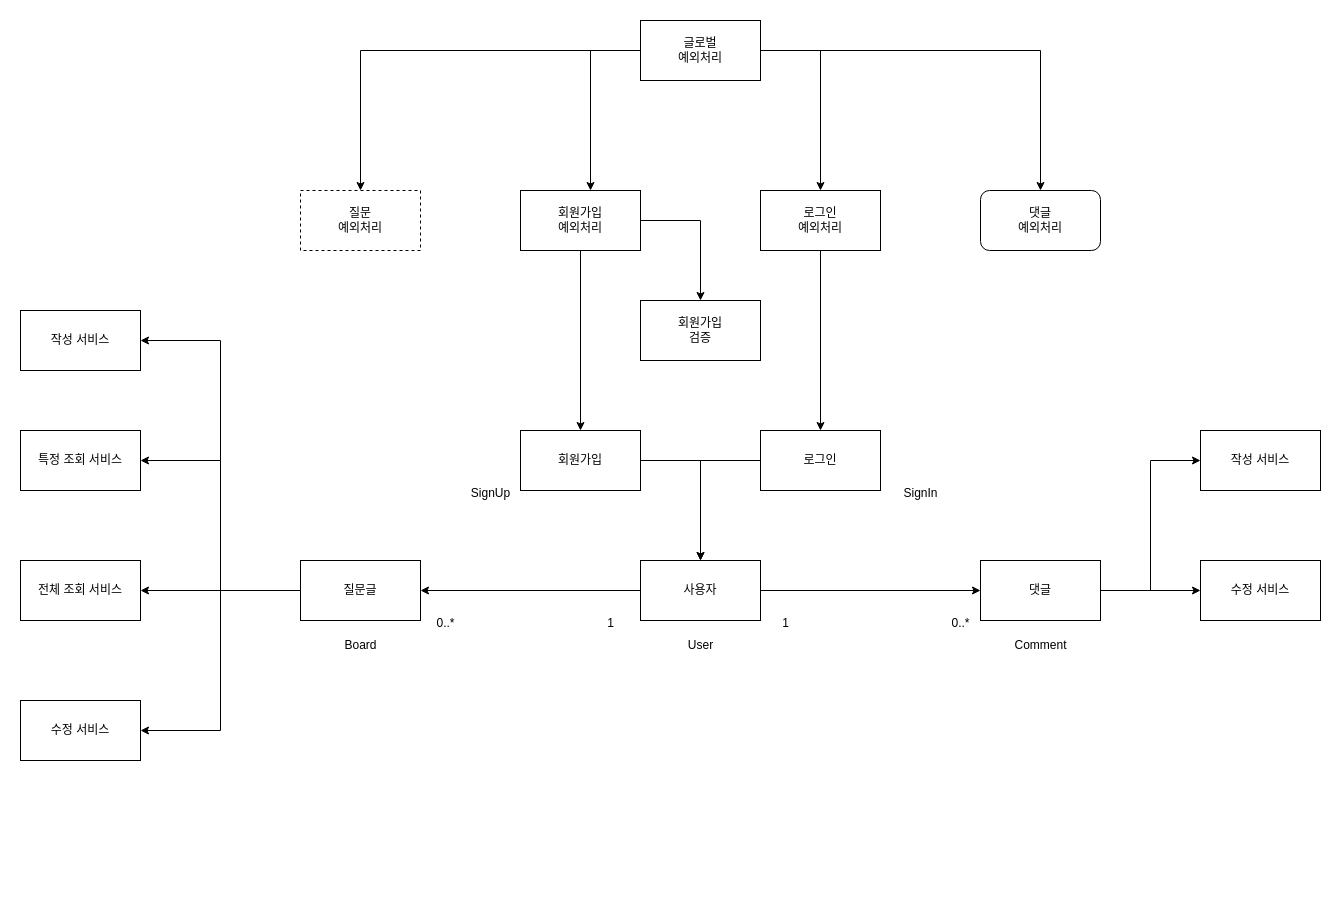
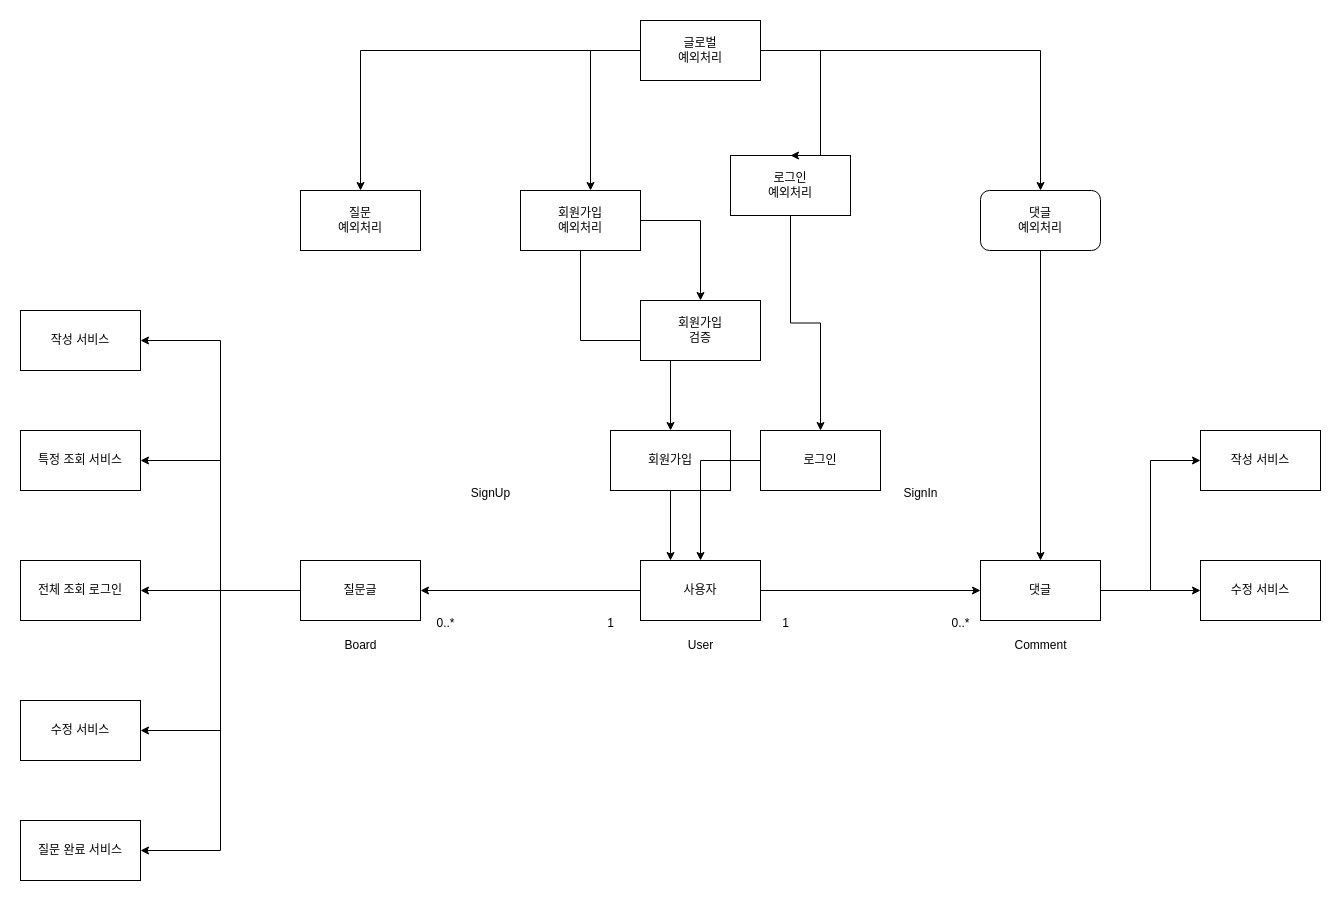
node "질문 예외처리": style dashed -> solid
node "로그인 예외처리": moved (821, 221) -> (791, 186)
edge "댓글 예외처리" -> "댓글": added
node "회원가입": moved (581, 461) -> (671, 461)
node "전체 조회 서비스": label "전체 조회 서비스" -> "전체 조회 로그인"
edge "질문글" -> "질문 완료 서비스": added
node "질문 완료 서비스": added
